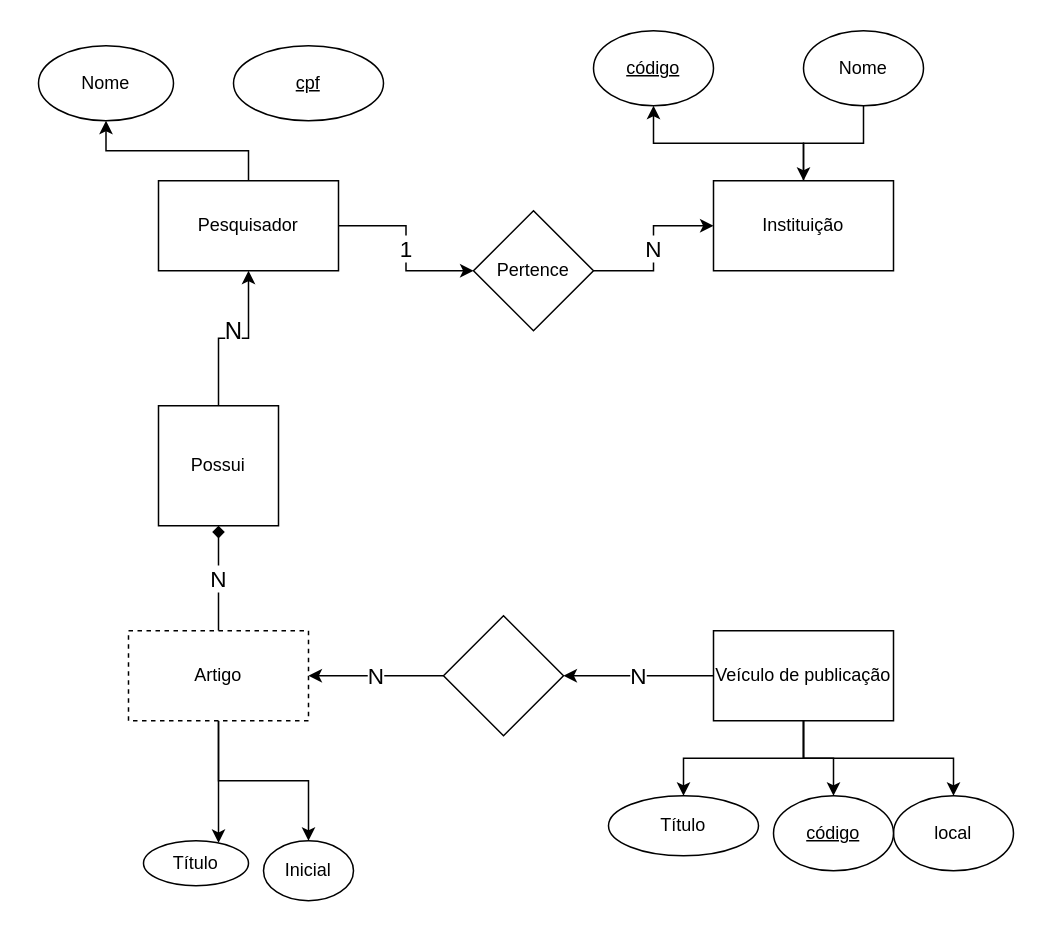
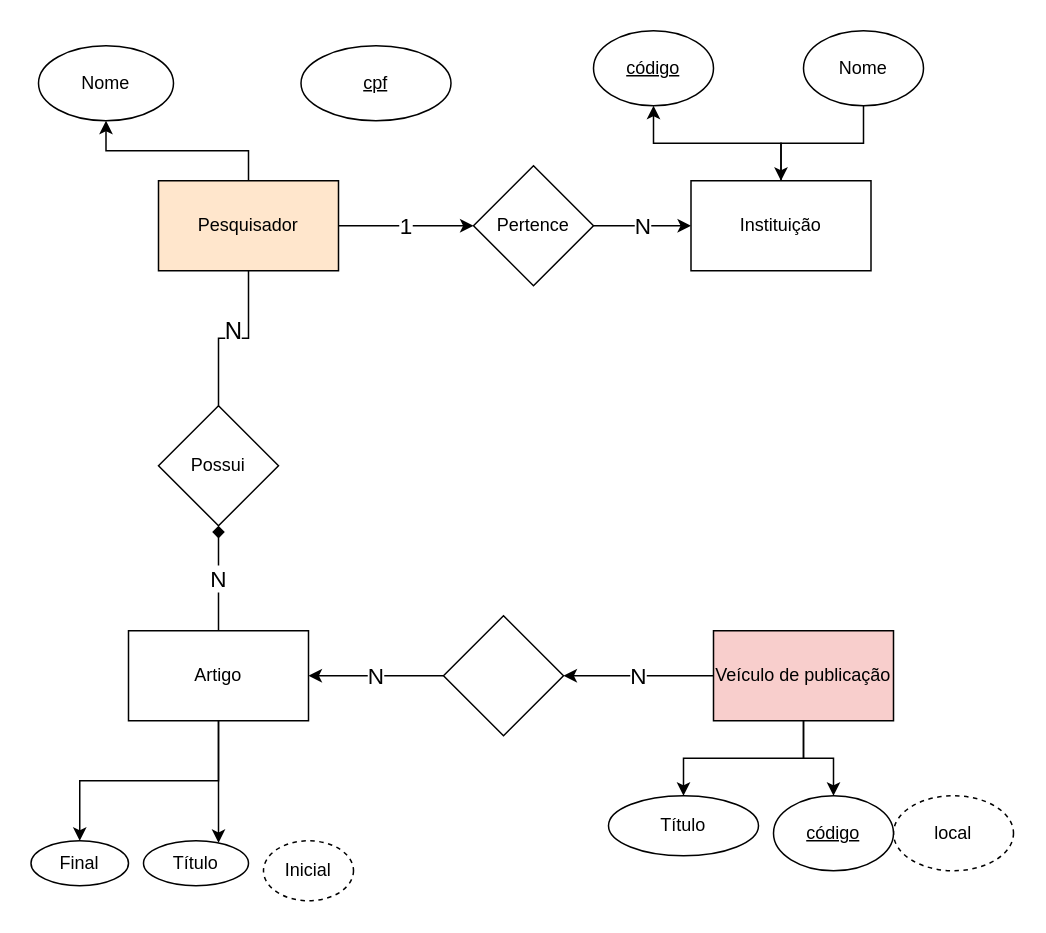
node "cpf": moved (308, 83) -> (376, 83)
node "Pesquisador": fillcolor #ffffff -> #ffe6cc
node "Instituição": moved (803, 226) -> (781, 226)
node "Pertence": moved (533, 271) -> (533, 226)
edge "Possui" -> "Pesquisador": arrowhead classic -> none
node "Possui": shape rectangle -> diamond
node "Artigo": style dashed -> solid
node "Veículo de publicação": fillcolor #ffffff -> #f8cecc
edge "Veículo de publicação" -> "local": removed
edge "Artigo" -> "Final": added
edge "Artigo" -> "Inicial": removed
node "local": style solid -> dashed
node "Final": added
node "Inicial": style solid -> dashed
